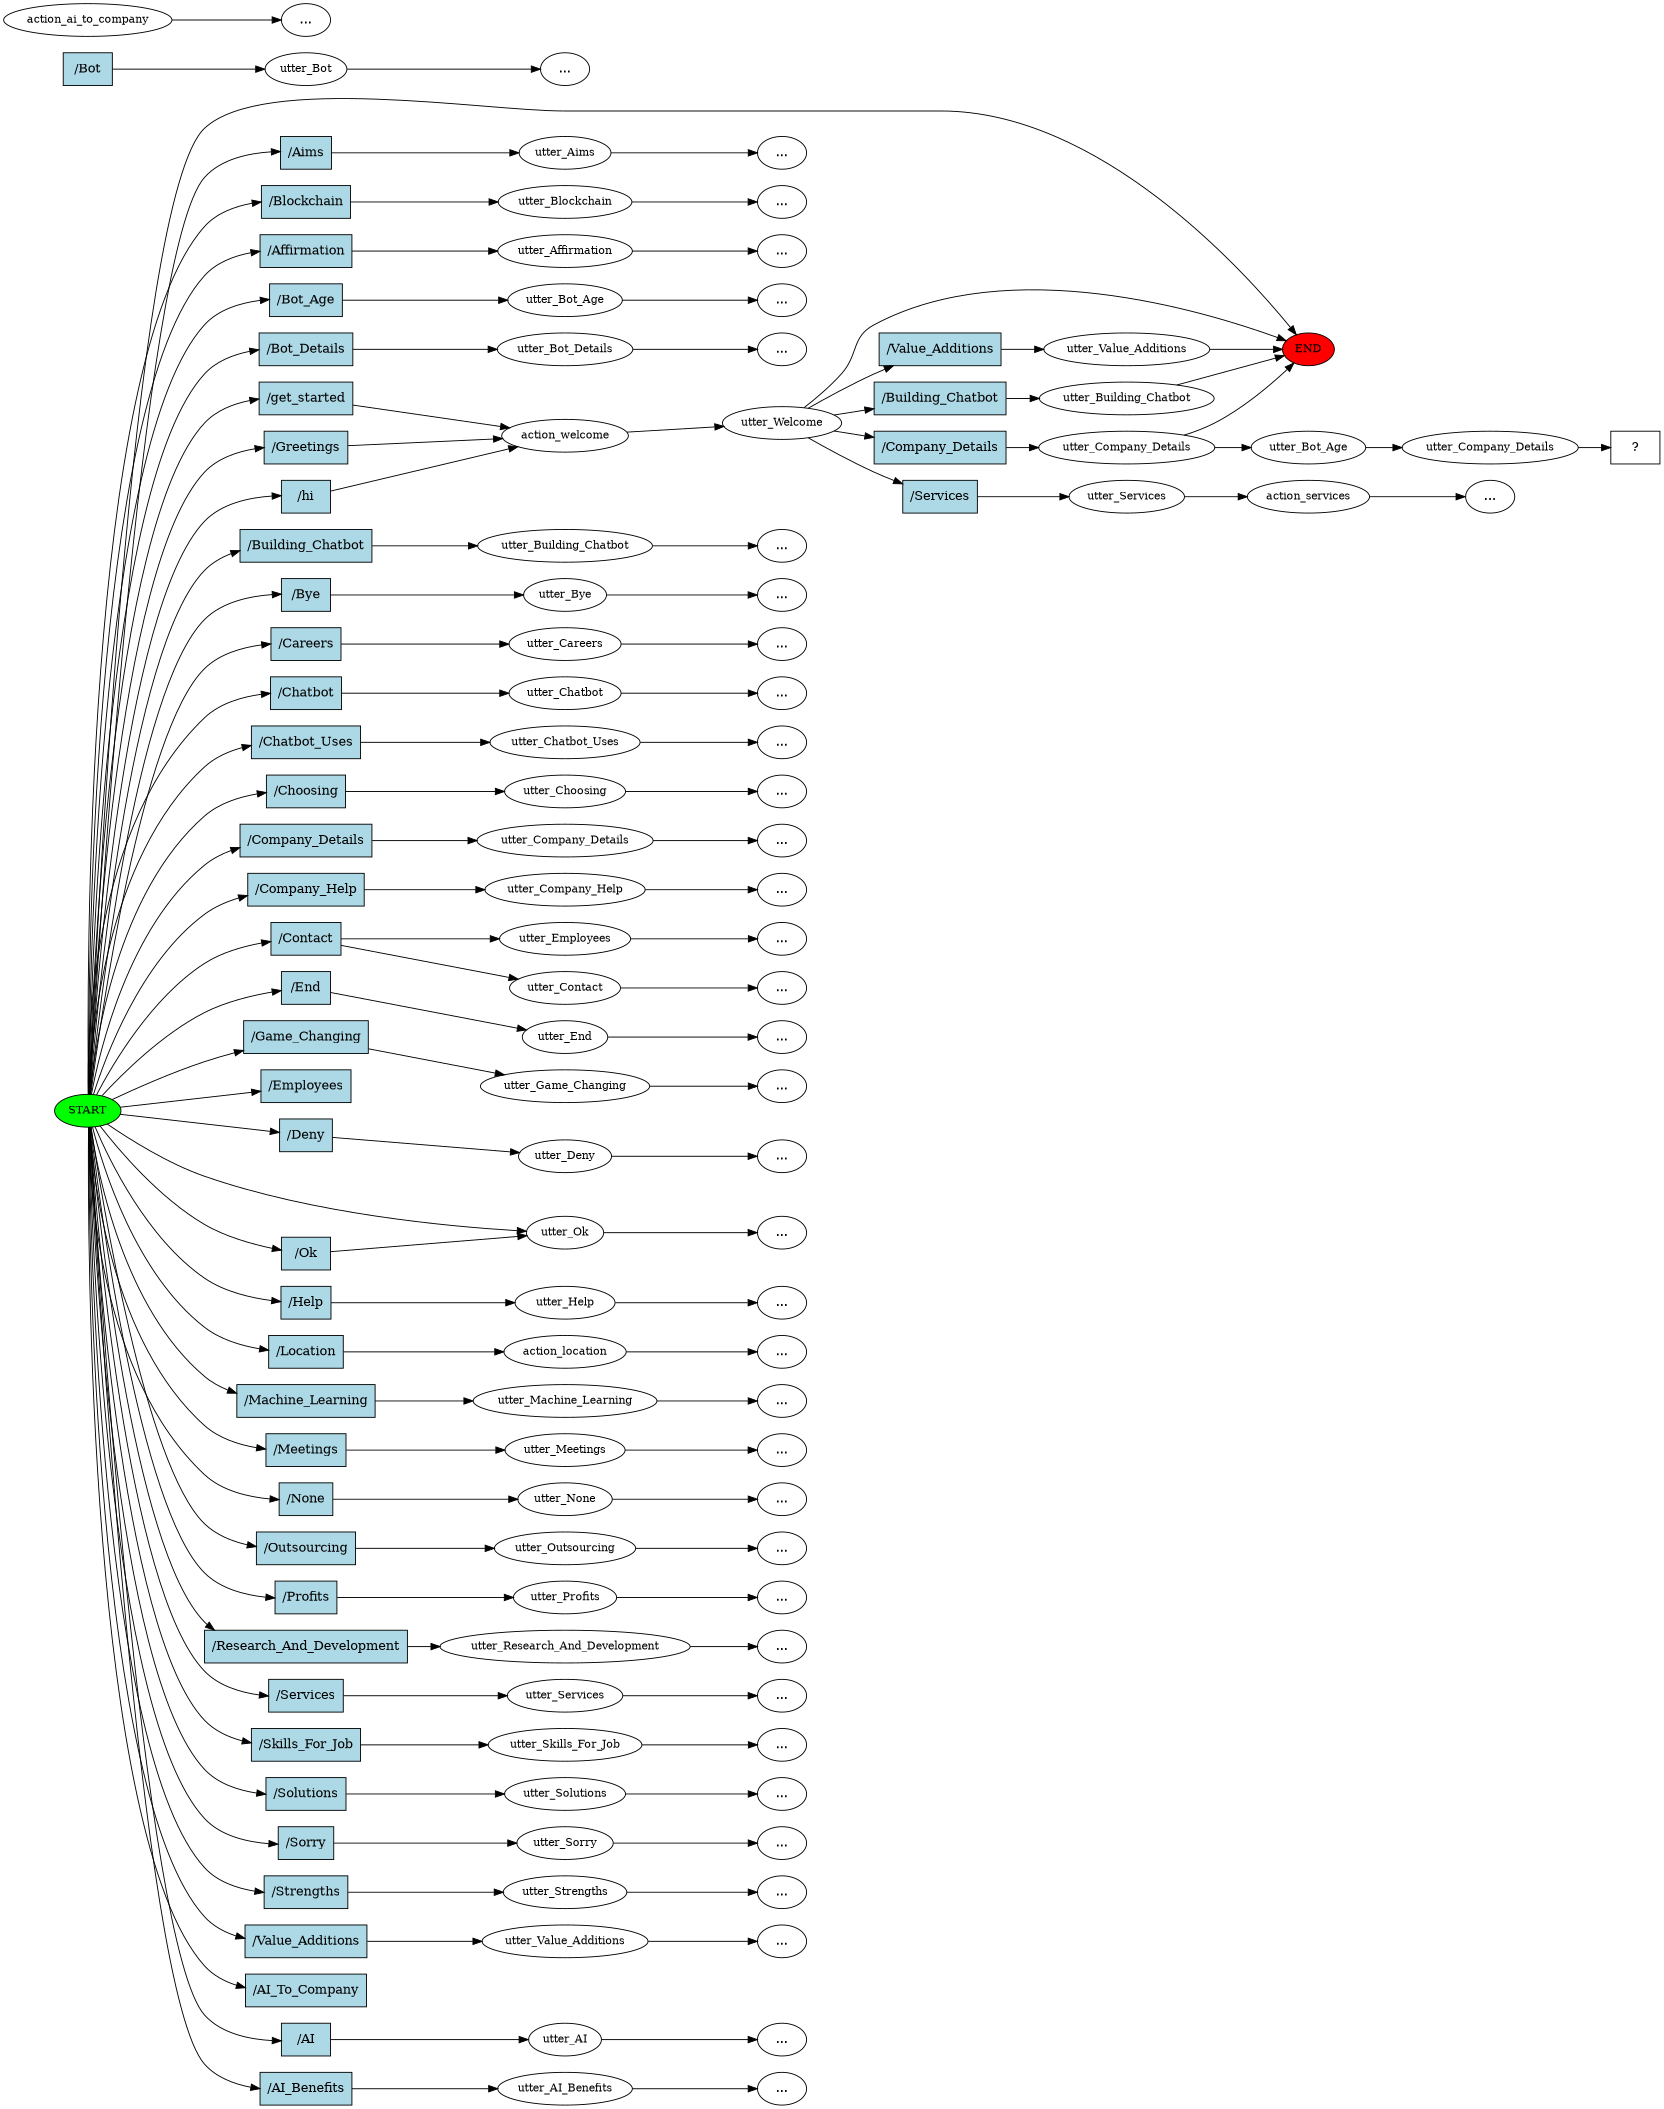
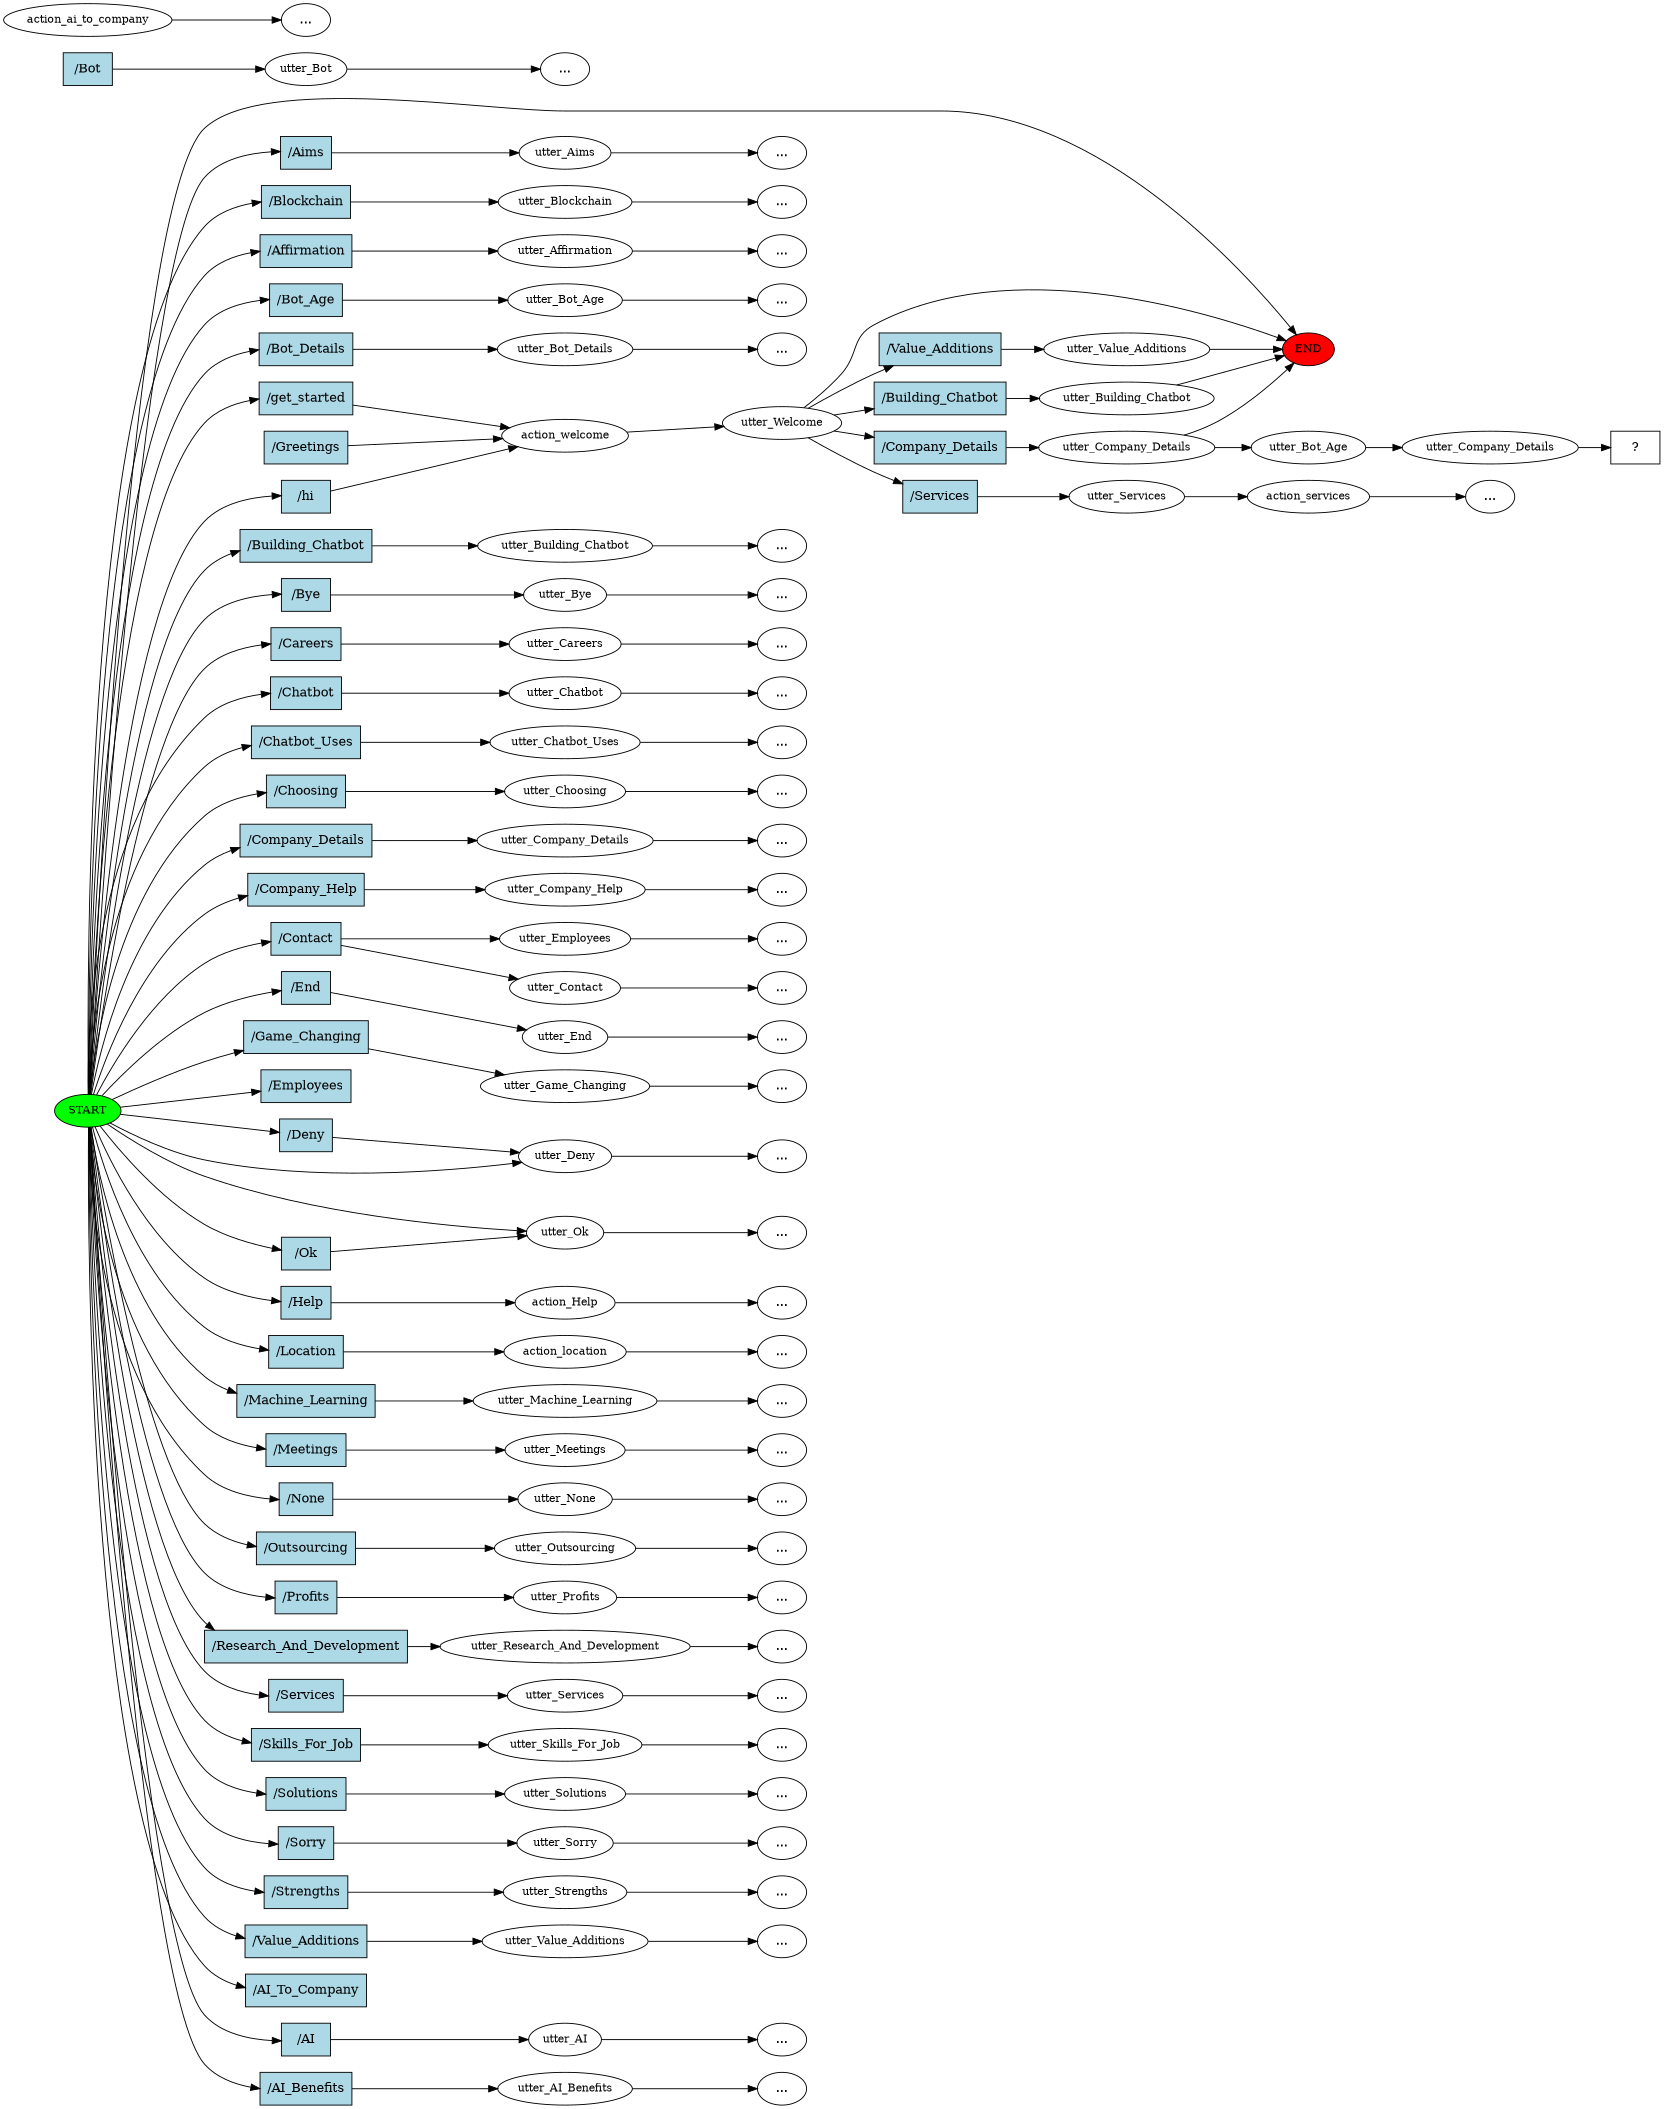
edge "START" -> "/Greetings": now "START" -> "utter_Deny"
node "utter_Help": label "utter_Help" -> "action_Help"
